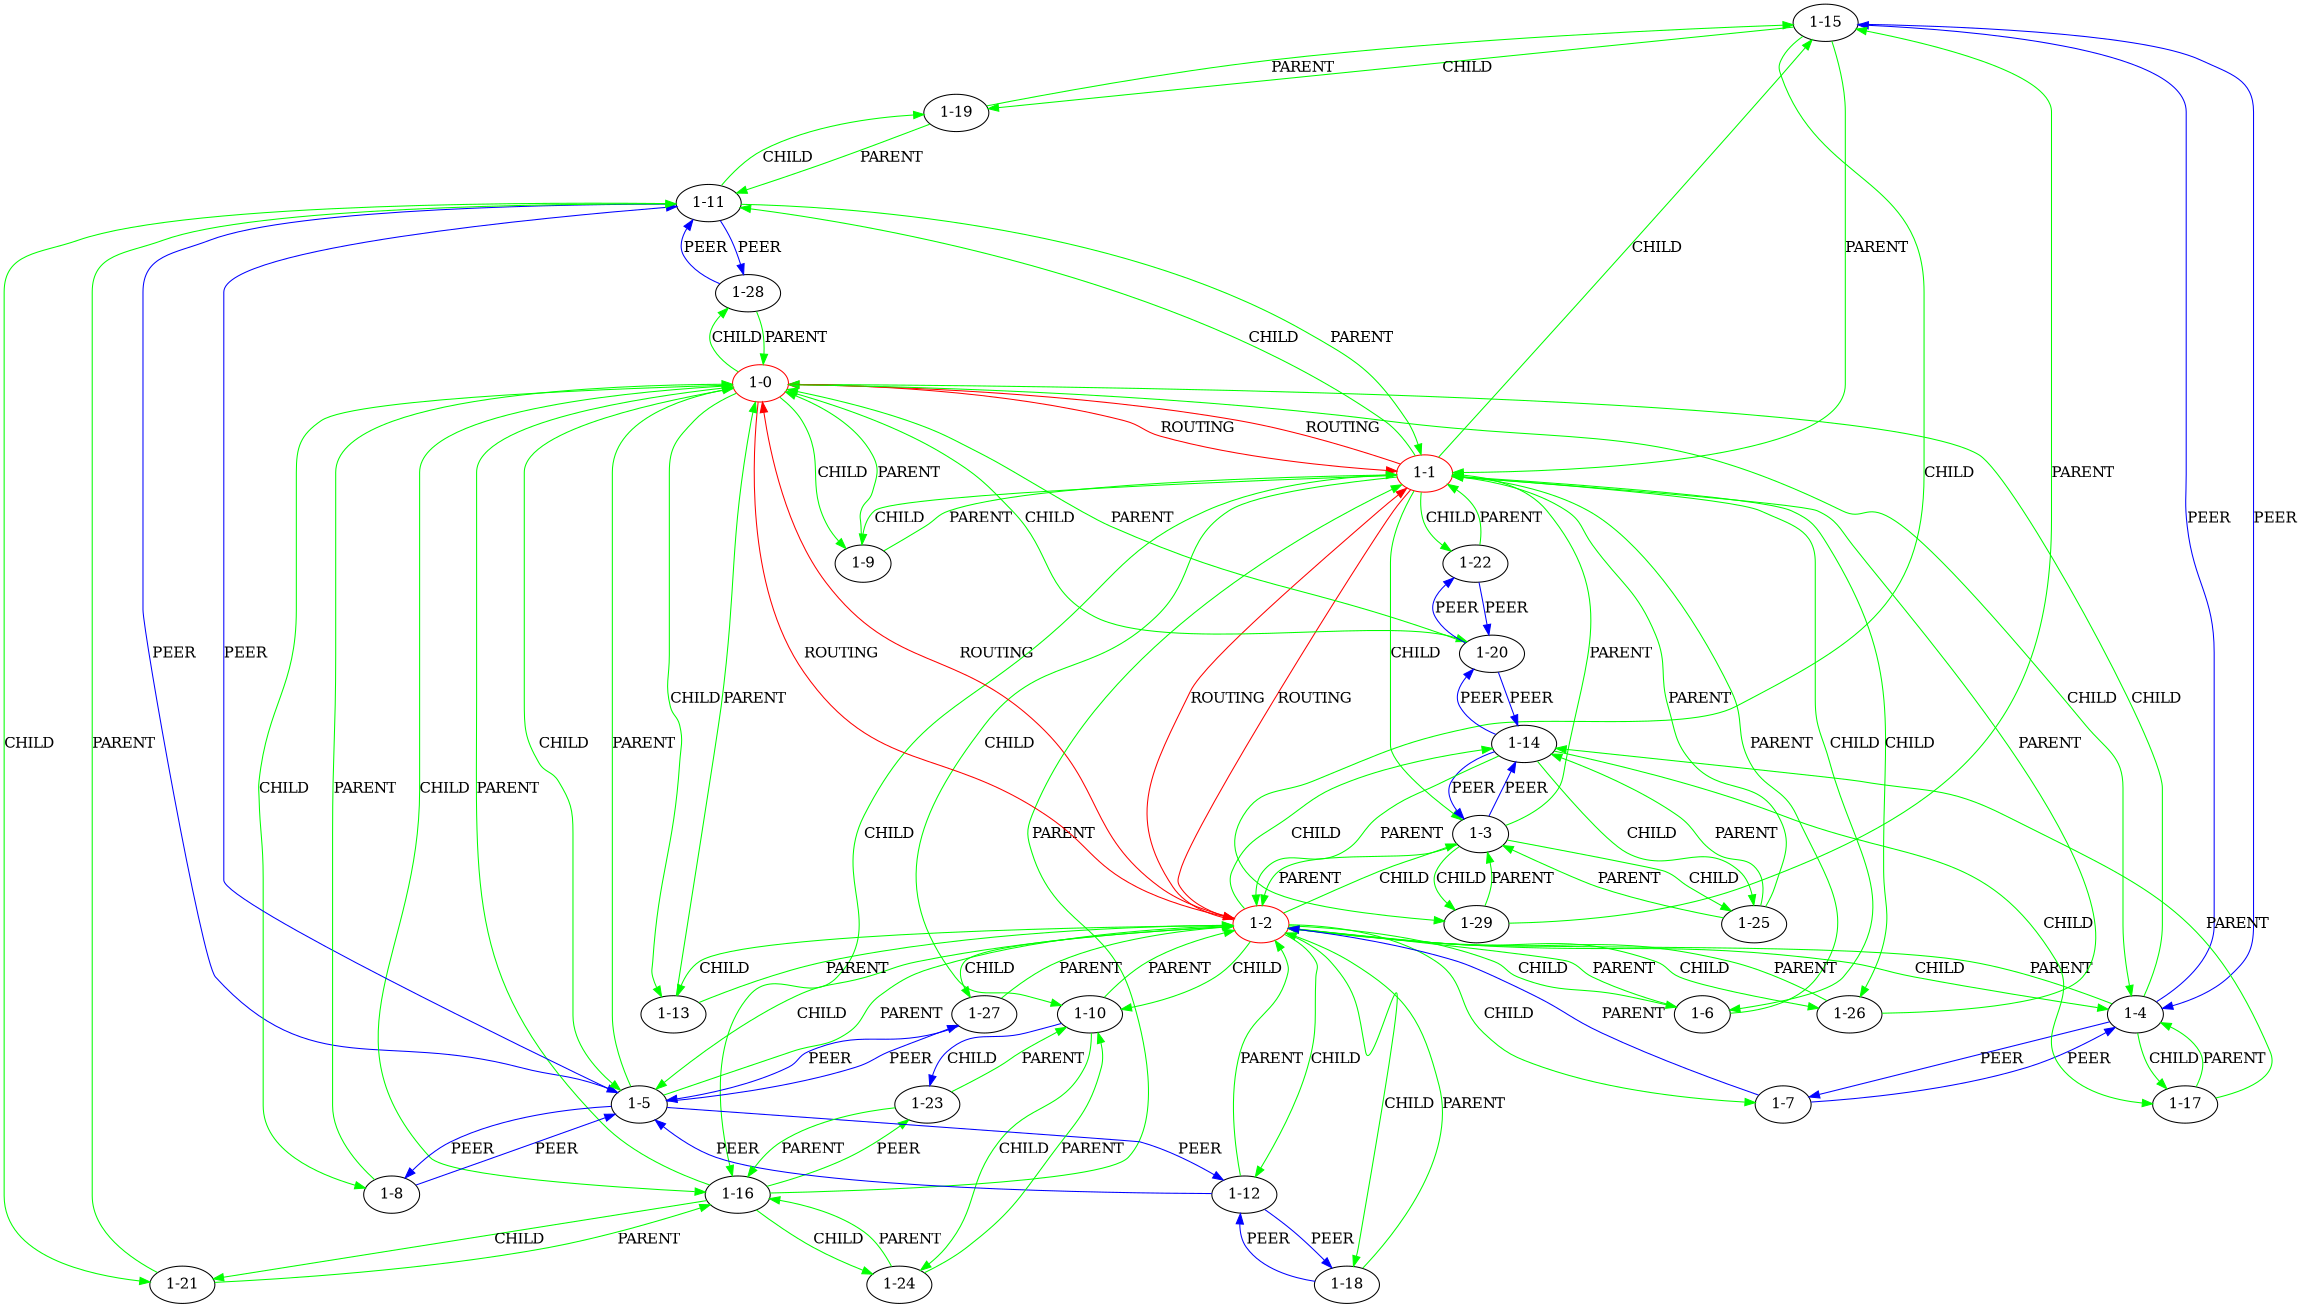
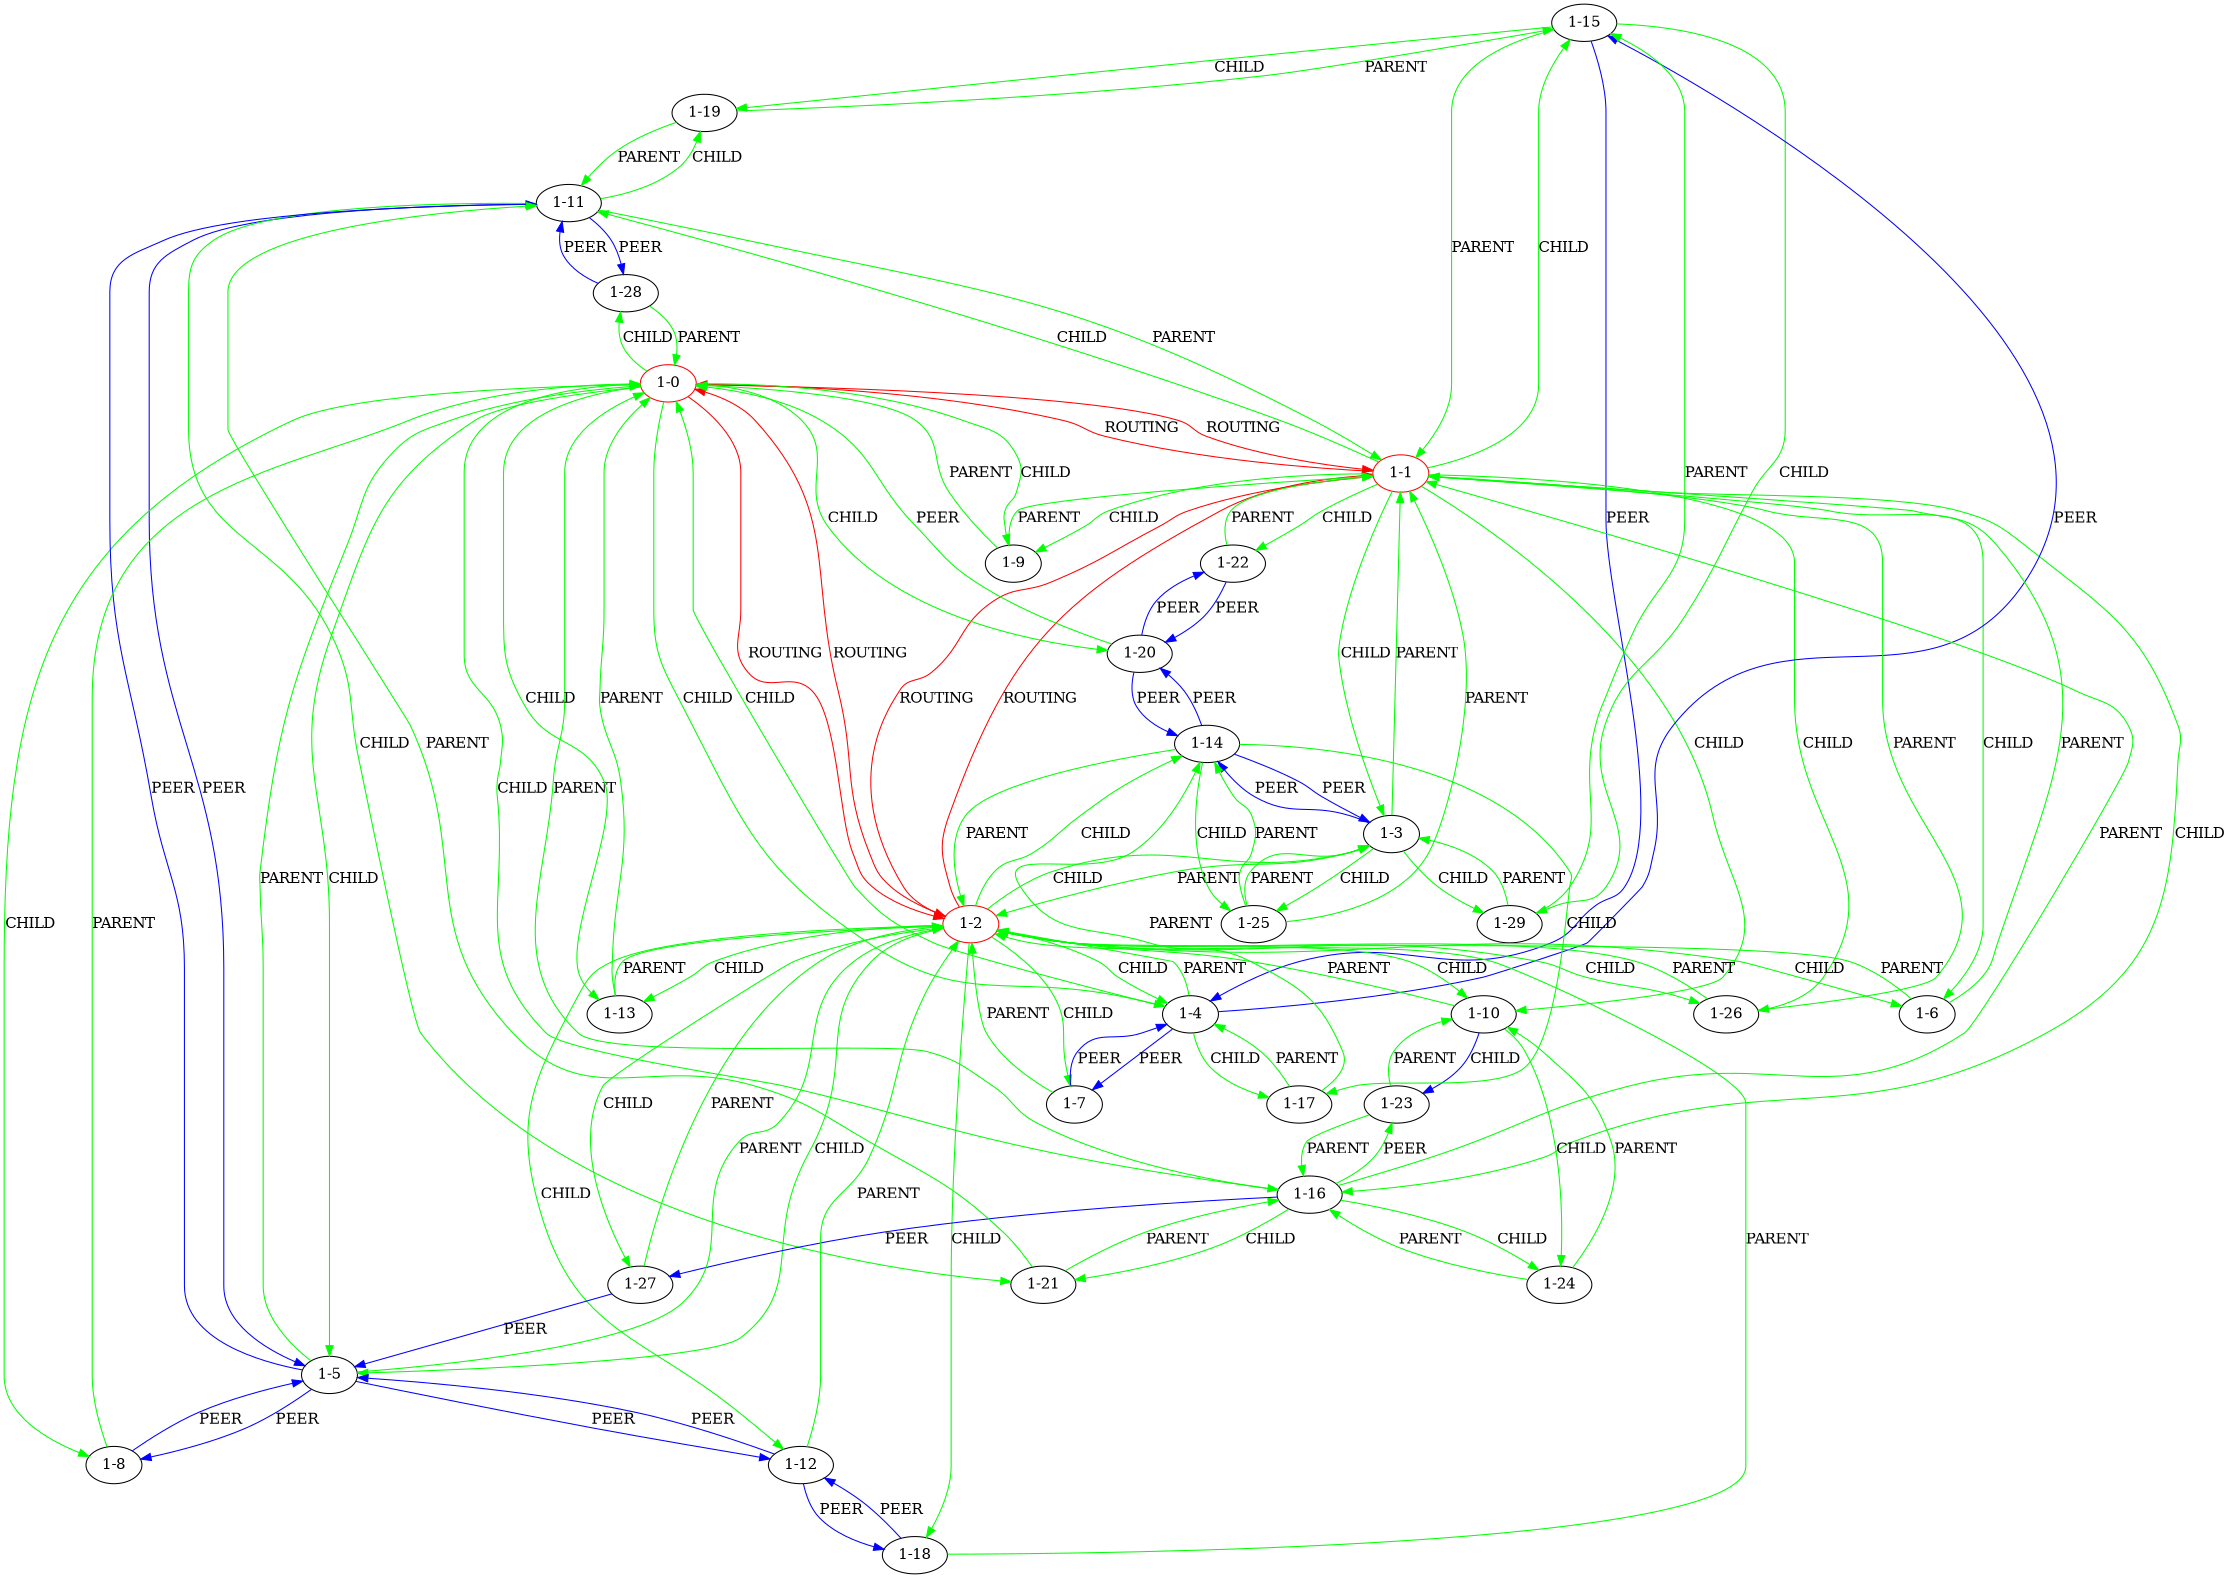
edge "1-20" -> "1-0": label "PARENT" -> "PEER"
edge "1-7" -> "1-2": color blue -> green
edge "1-5" -> "1-27": now "1-16" -> "1-27"
